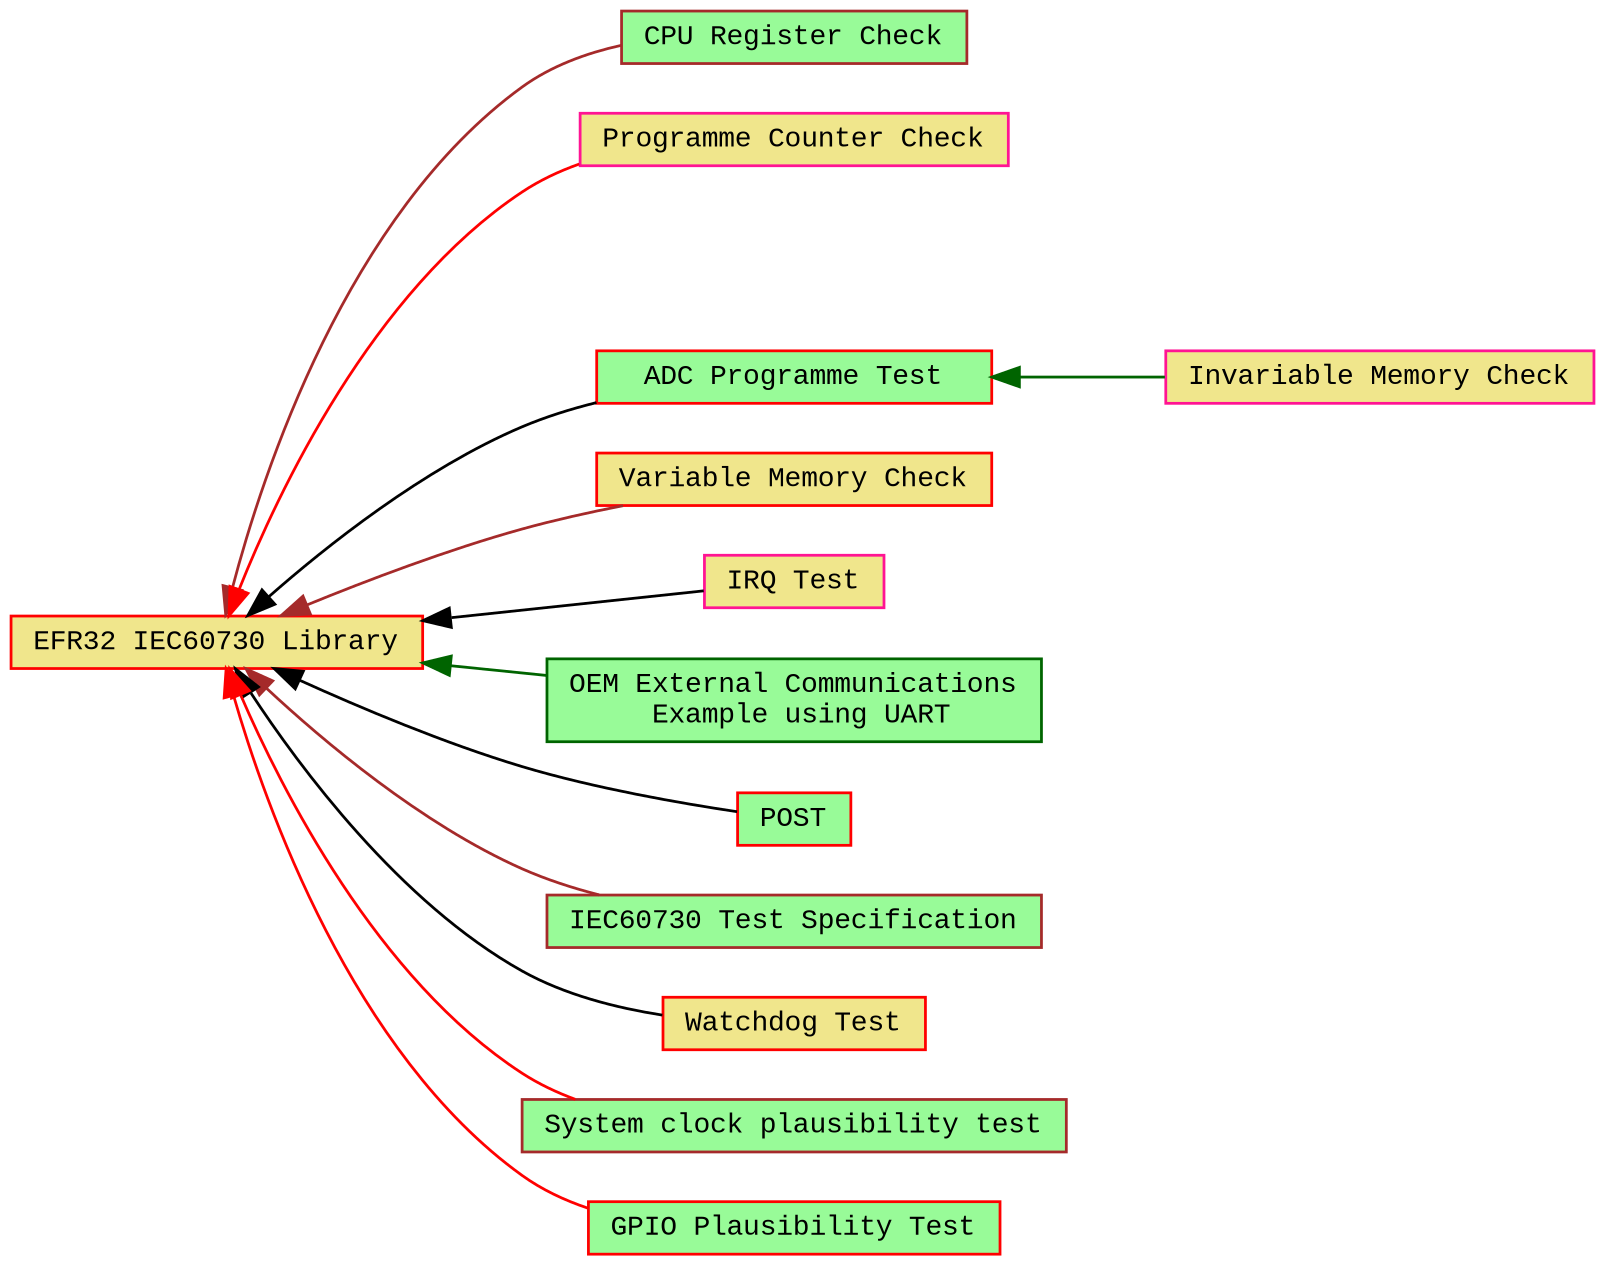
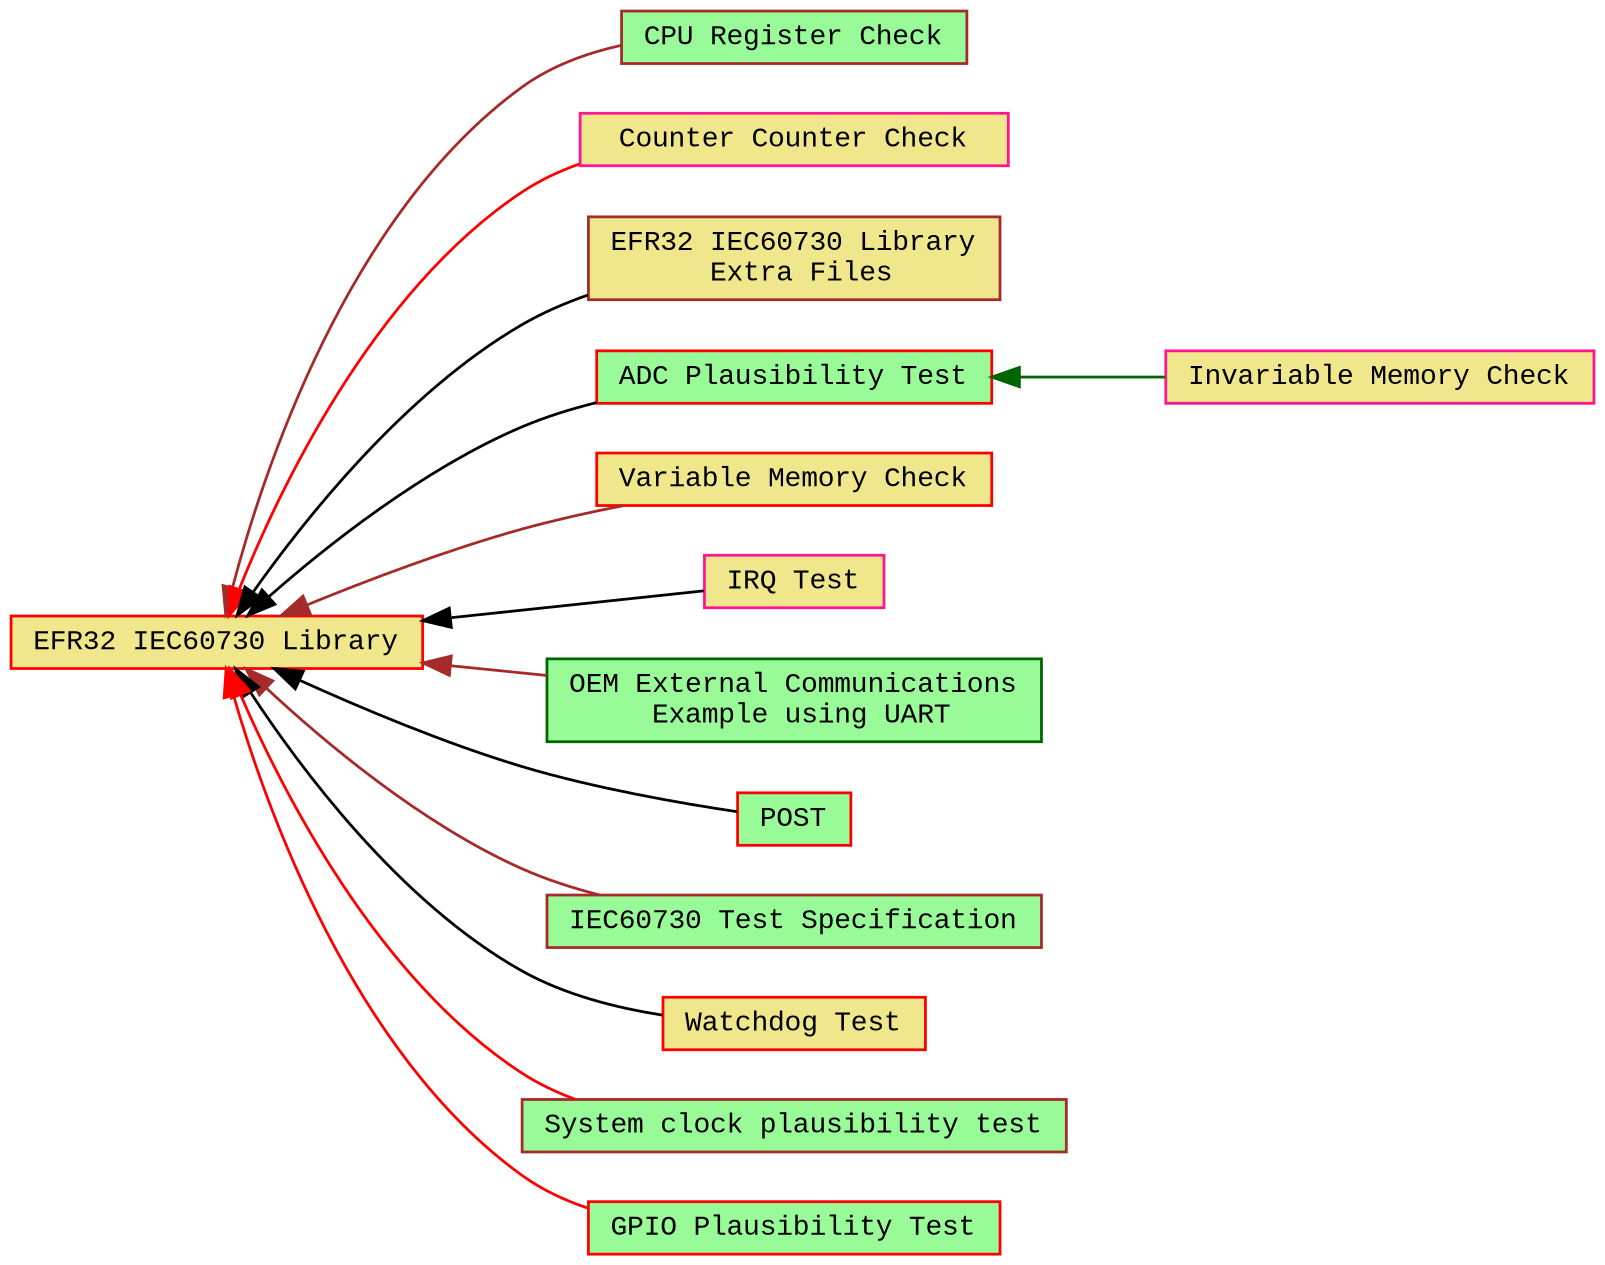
node "Programme Counter Check": label "Programme Counter Check" -> "Counter Counter Check"
node "EFR32 IEC60730 Library Extra Files": added
node "ADC Programme Test": label "ADC Programme Test" -> "ADC Plausibility Test"
edge "OEM External Communications Example using UART" -> "EFR32 IEC60730 Library": color darkgreen -> brown
